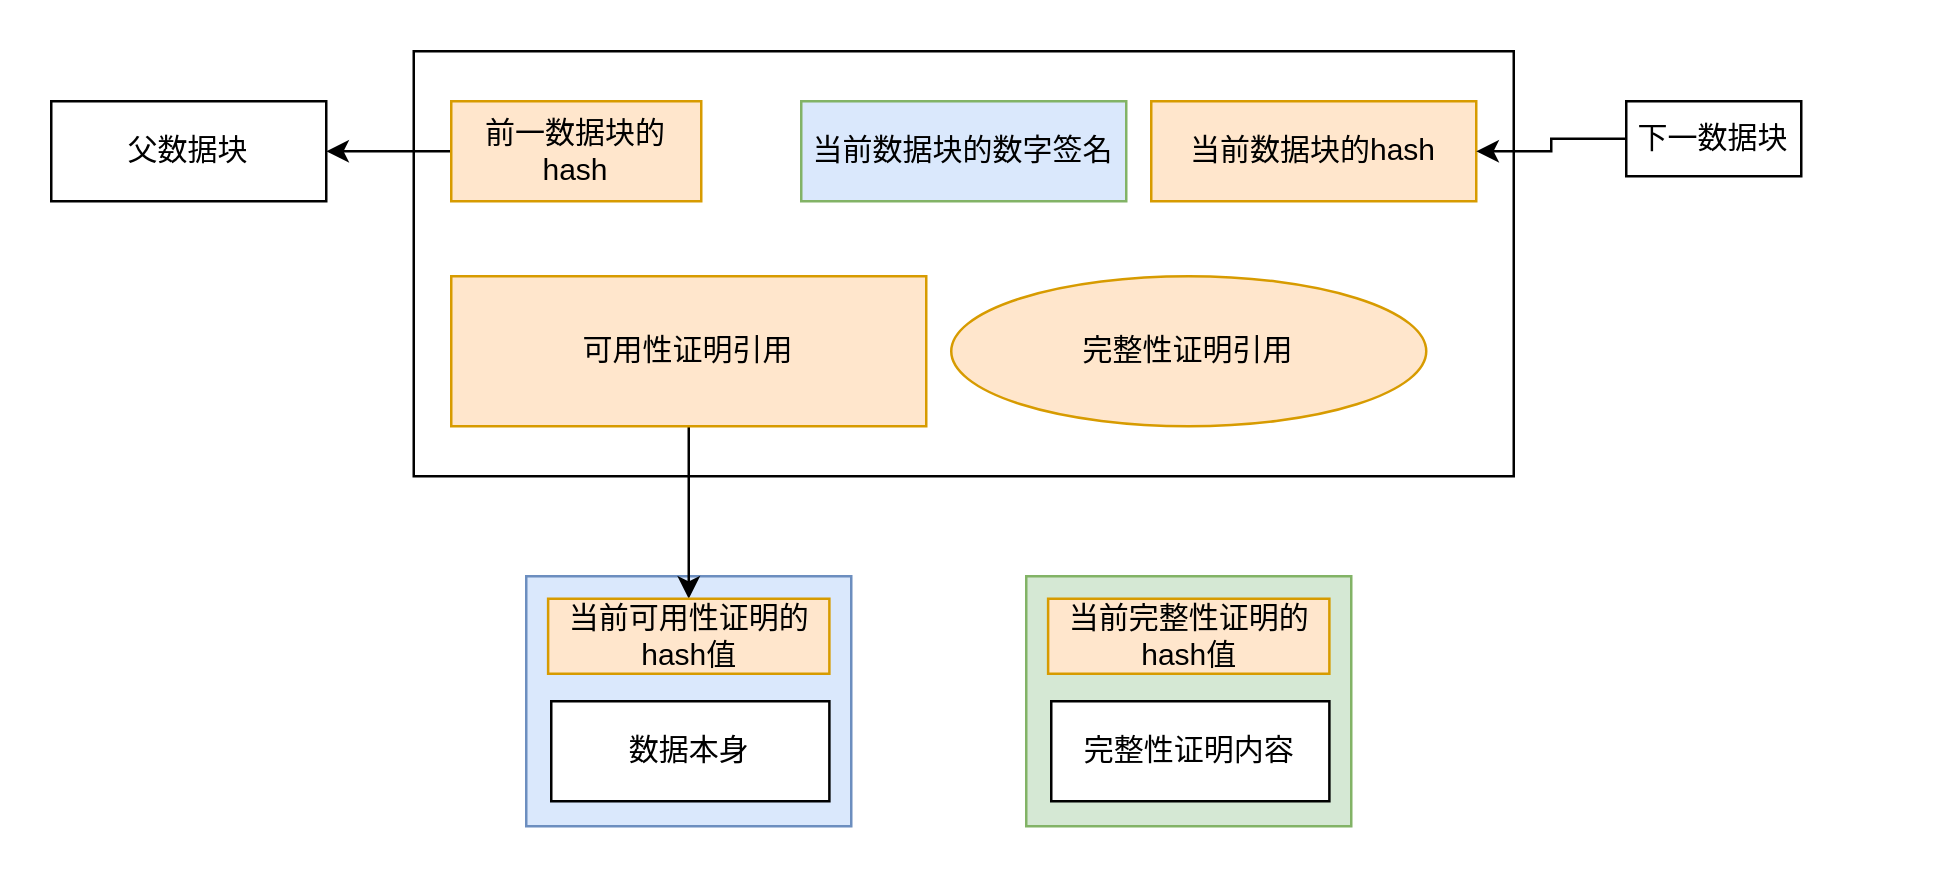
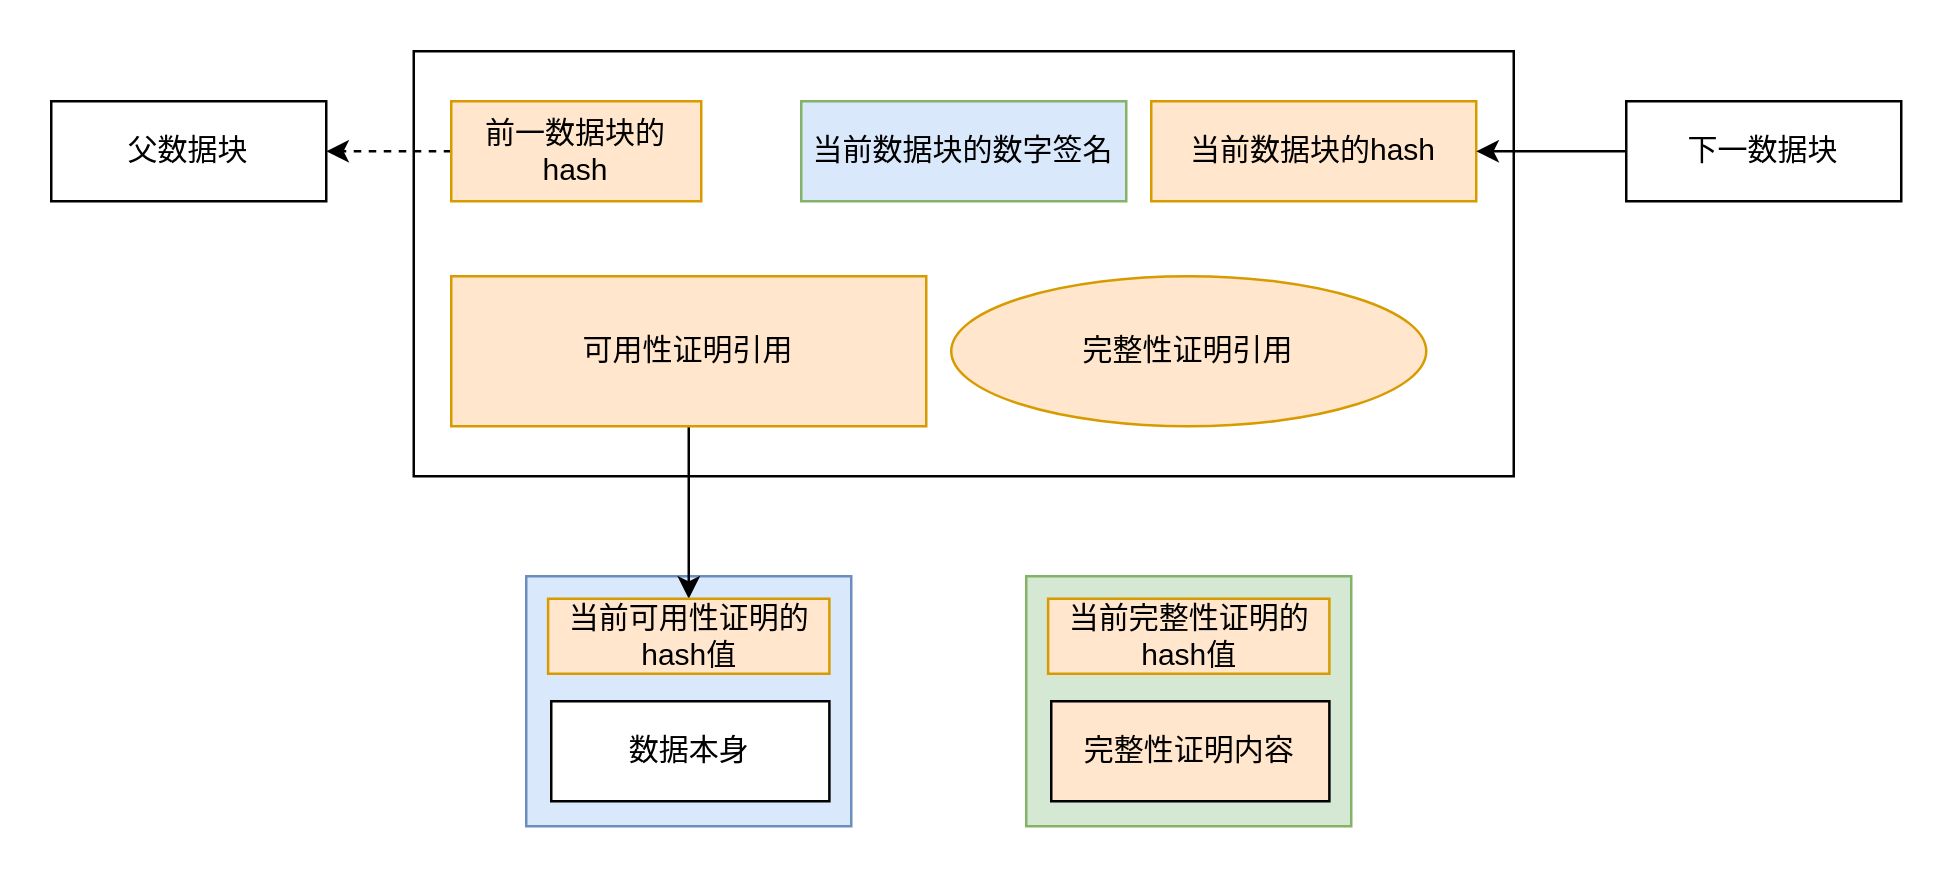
node "下一数据块": size 175x75 -> 275x100
edge "前一数据块的hash" -> "父数据块": style solid -> dashed
node "完整性证明内容": fillcolor #ffffff -> #ffe6cc
